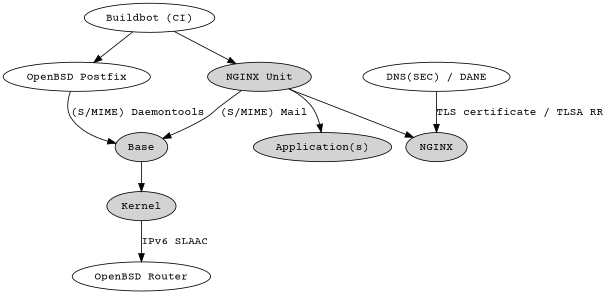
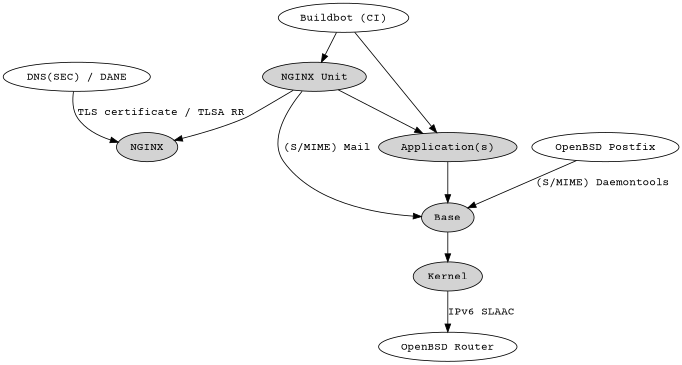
edge "Buildbot (CI)" -> "OpenBSD Postfix": now "Buildbot (CI)" -> "Application(s)"
edge "Application(s)" -> "Base": added
